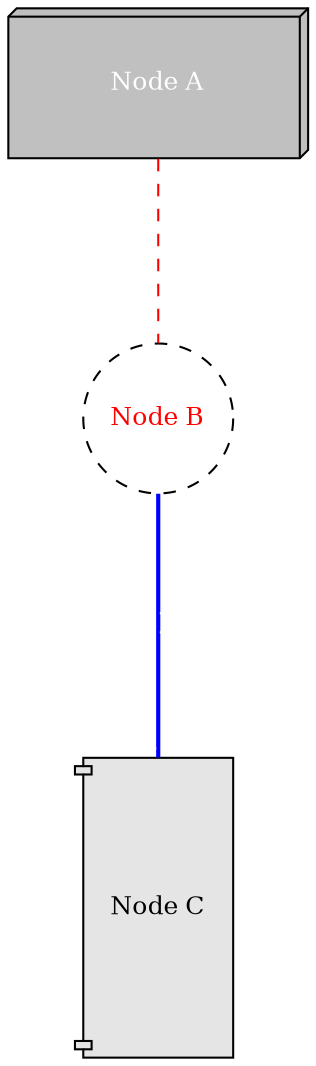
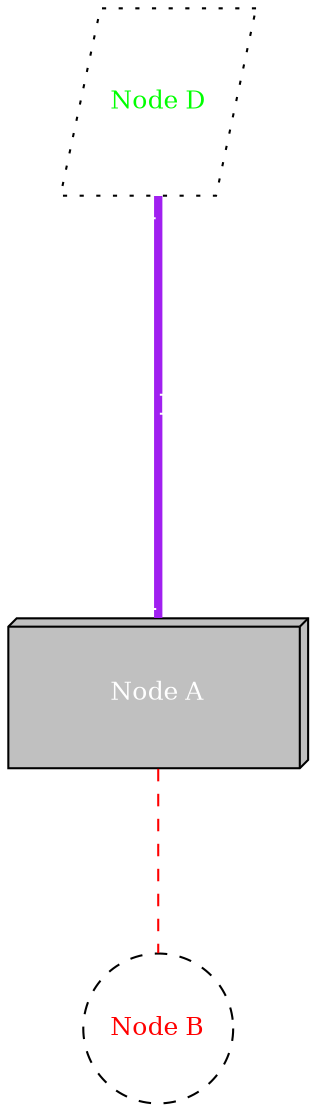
node "Node D": added
node "Node C": removed
